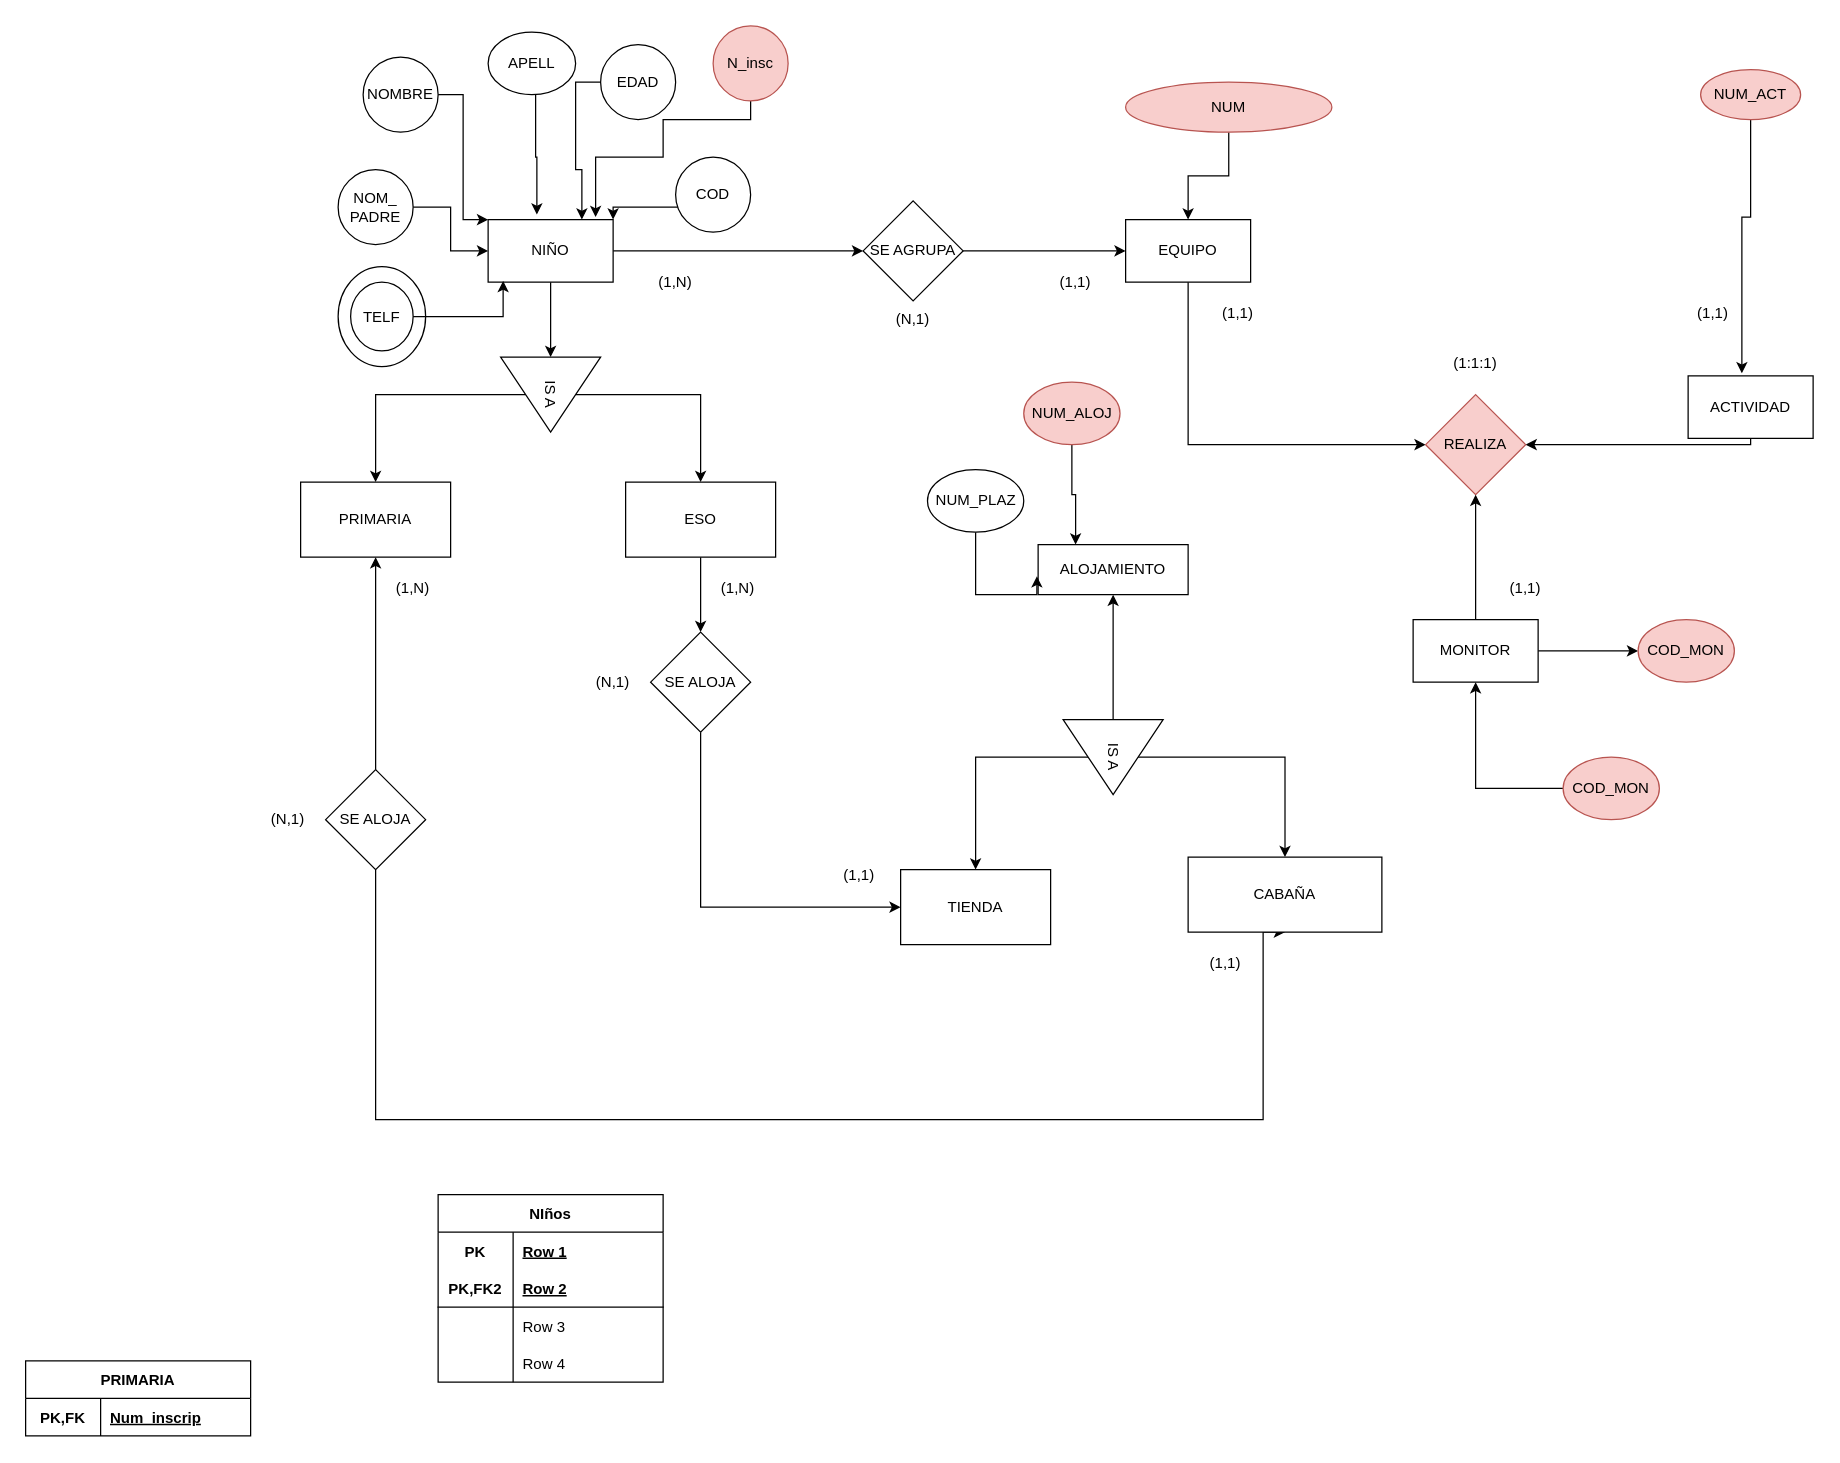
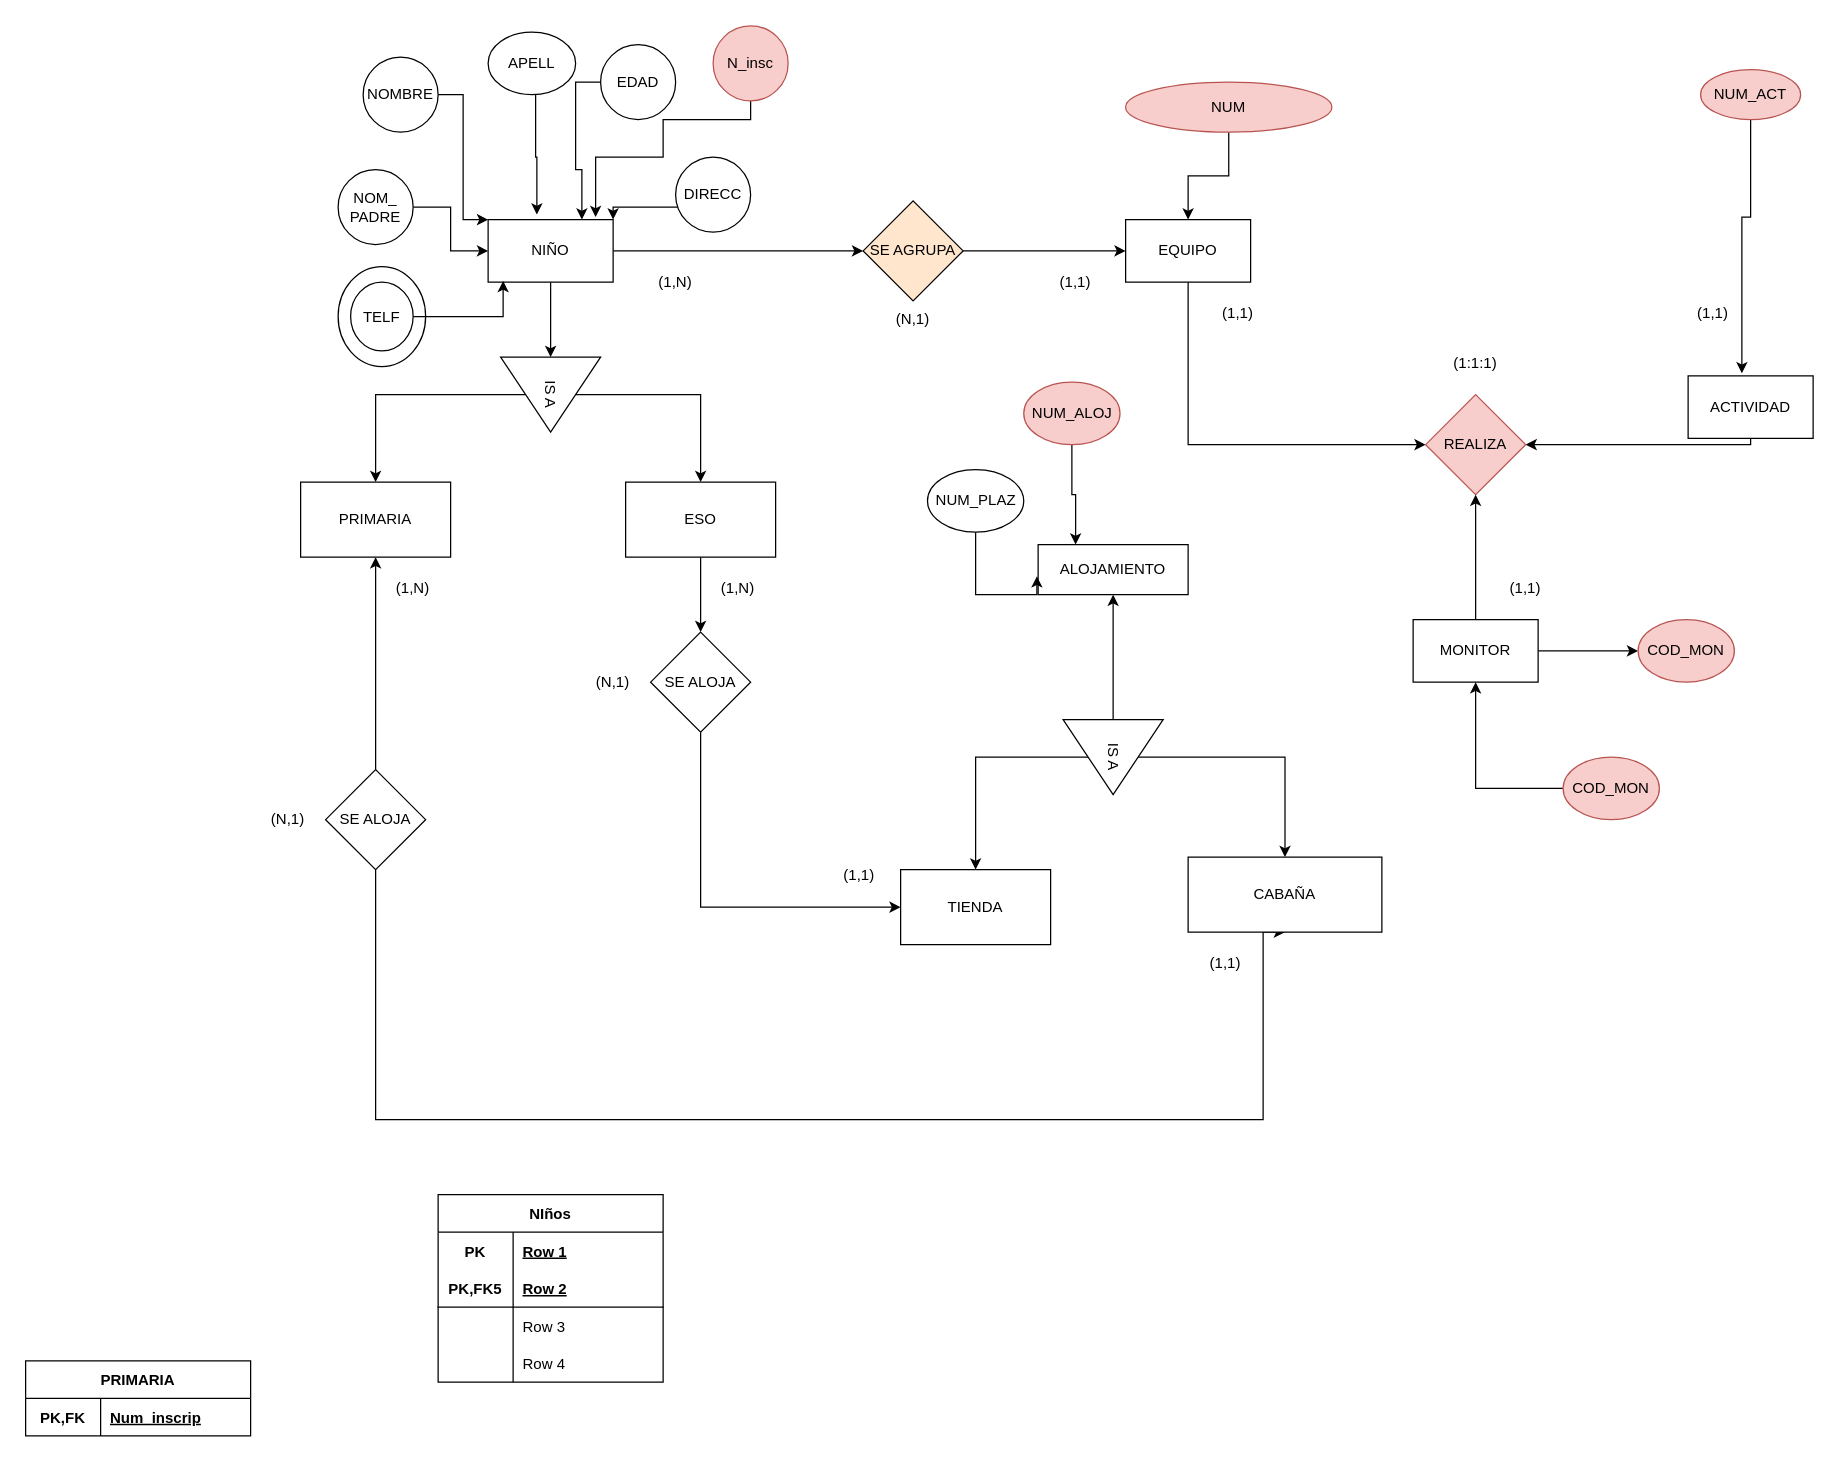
node "COD": label "COD" -> "DIRECC"
node "SE AGRUPA": fillcolor #ffffff -> #ffe6cc
node "PK,FK2": label "PK,FK2" -> "PK,FK5"
